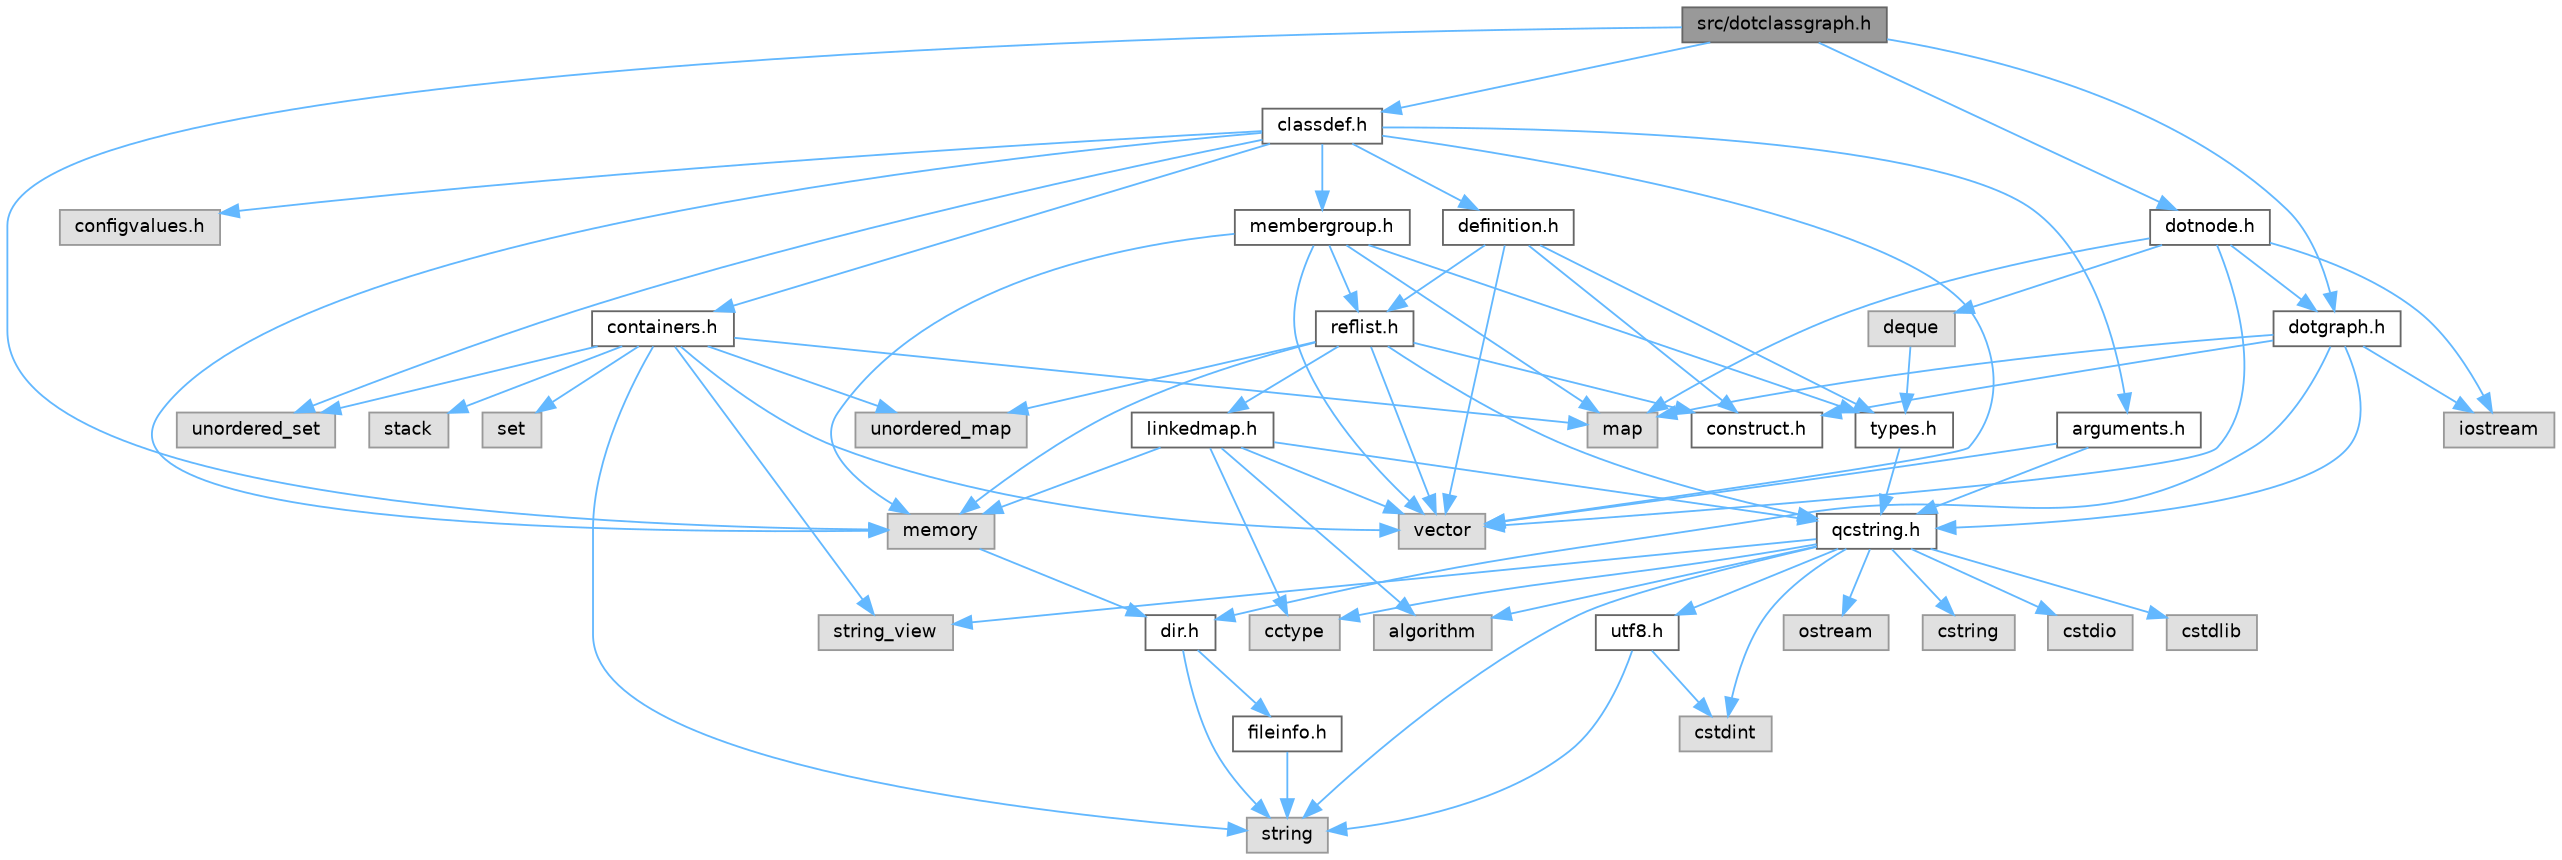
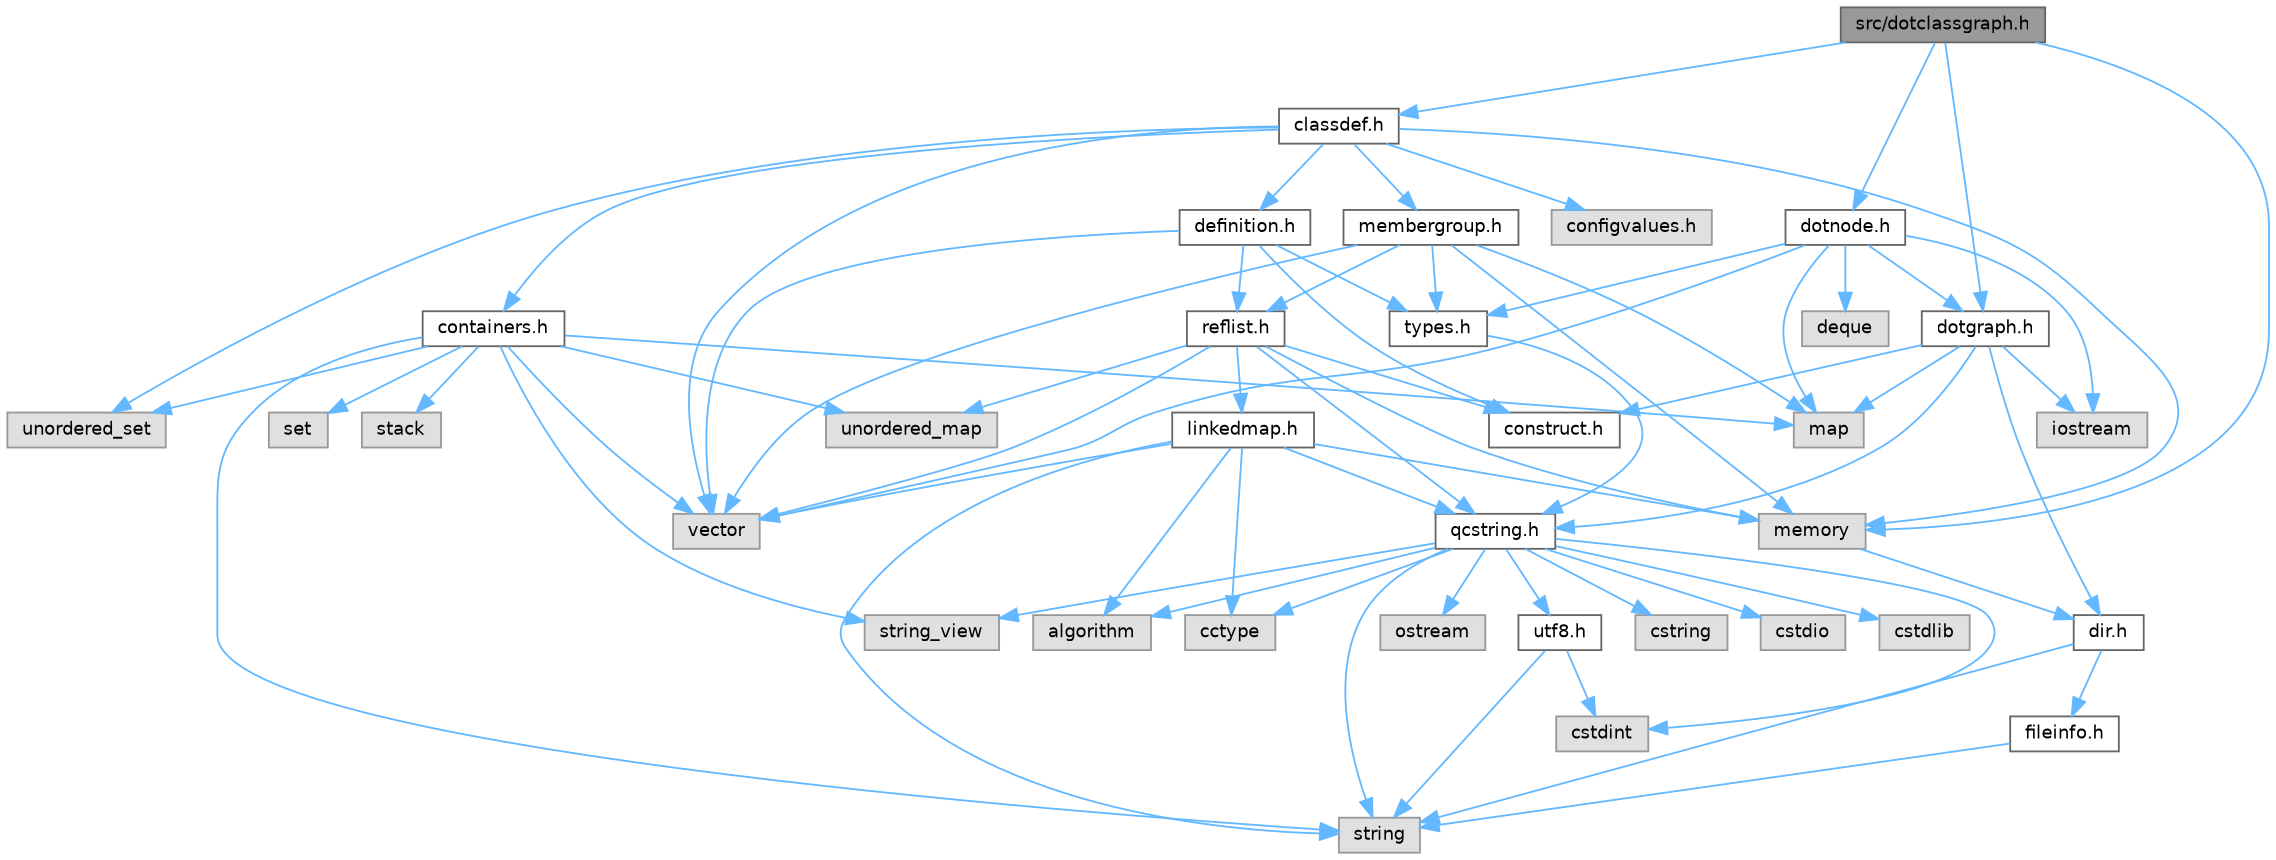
edge "deque" -> "types.h": now "dotnode.h" -> "types.h"
node "arguments.h": removed
edge "linkedmap.h" -> "string": added
